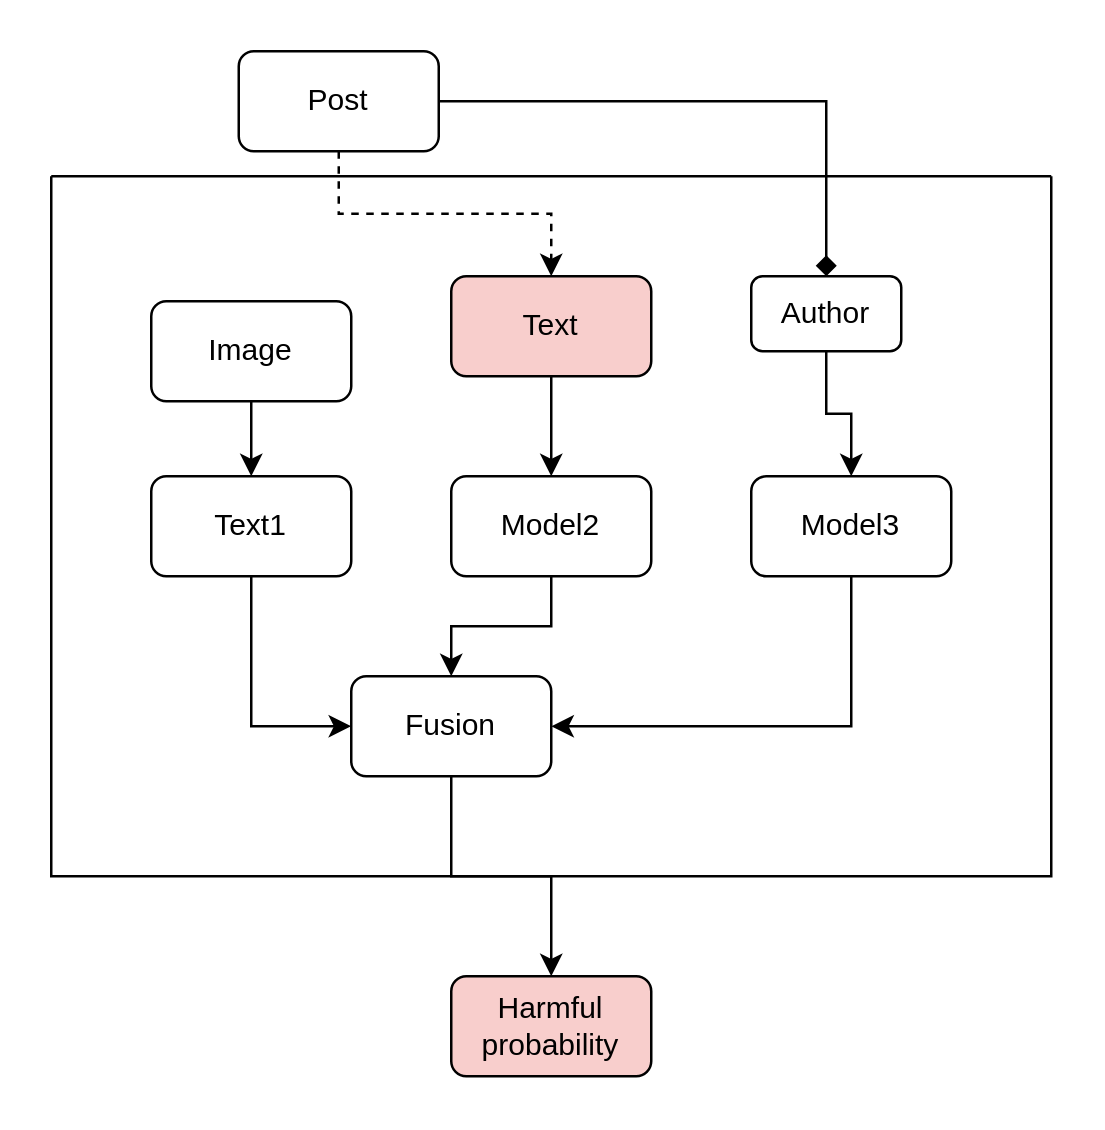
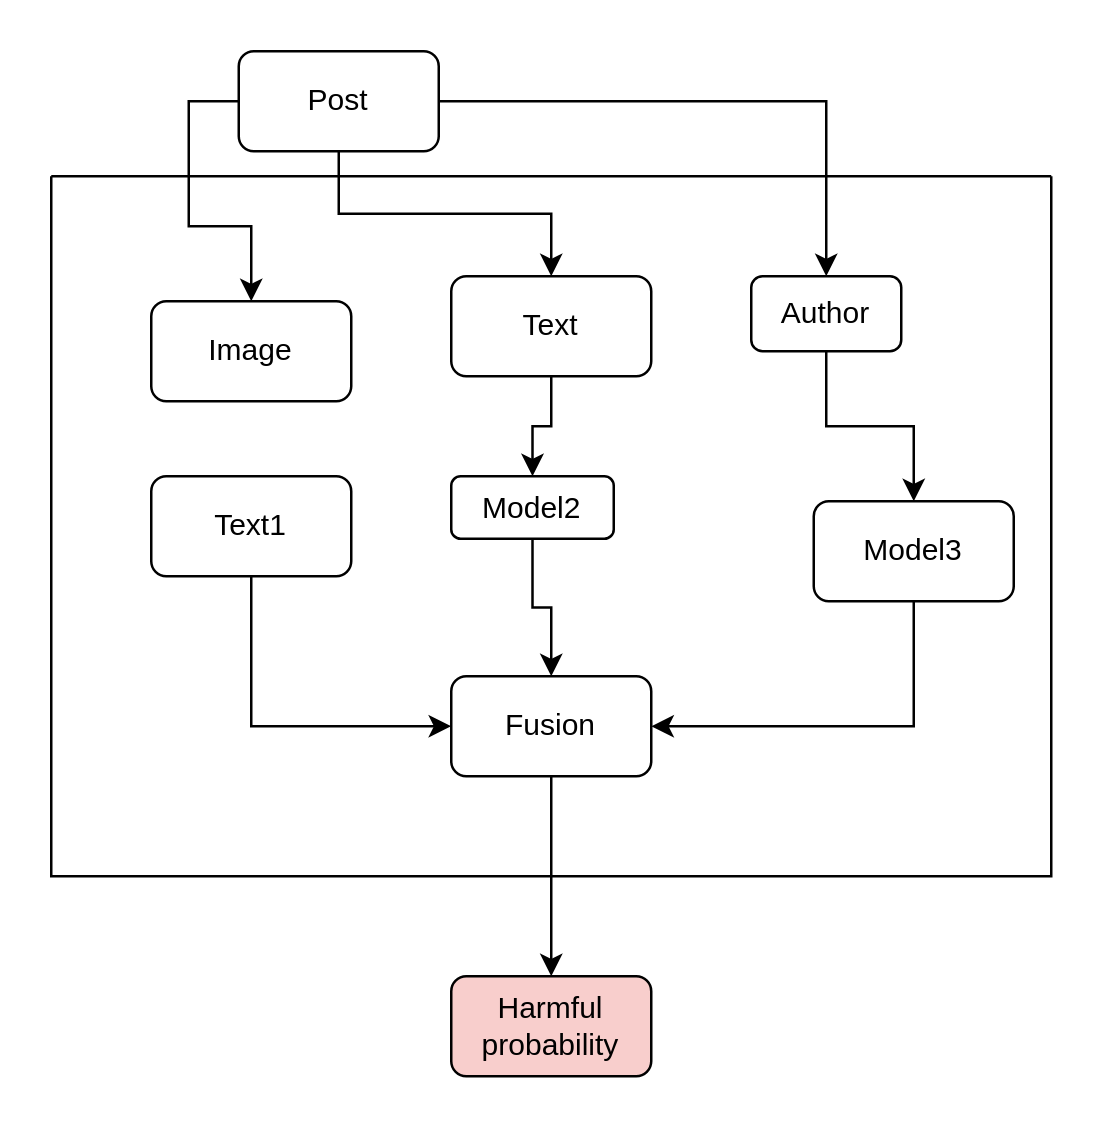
edge "Post" -> "Image": added
edge "Post" -> "Text": style dashed -> solid
edge "Post" -> "Author": arrowhead diamond -> classic
node "Text": fillcolor #f8cecc -> #ffffff
edge "Image" -> "Text1": removed
node "Model2": size 200x100 -> 163x63
node "Model3": moved (851, 526) -> (914, 551)
node "Fusion": moved (451, 726) -> (551, 726)
